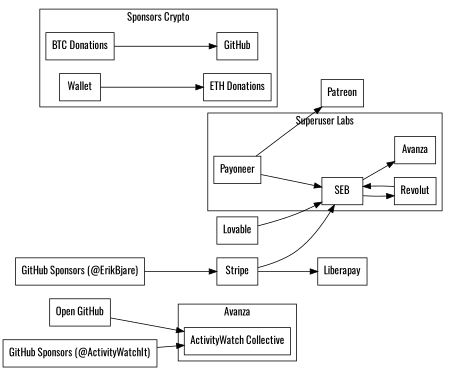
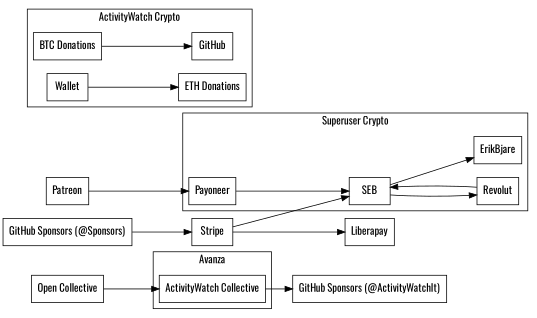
cluster "Sponsors Crypto": label "Sponsors Crypto" -> "ActivityWatch Crypto"
cluster "Superuser Labs": label "Superuser Labs" -> "Superuser Crypto"
edge "Payoneer" -> "Patreon": reversed
node "Avanza": label "Avanza" -> "ErikBjare"
node "Lovable": removed
node "GitHub Sponsors (@ErikBjare)": label "GitHub Sponsors (@ErikBjare)" -> "GitHub Sponsors (@Sponsors)"
node "Open GitHub": label "Open GitHub" -> "Open Collective"
edge "GitHub Sponsors (@ActivityWatchIt)" -> "ActivityWatch Collective": reversed
